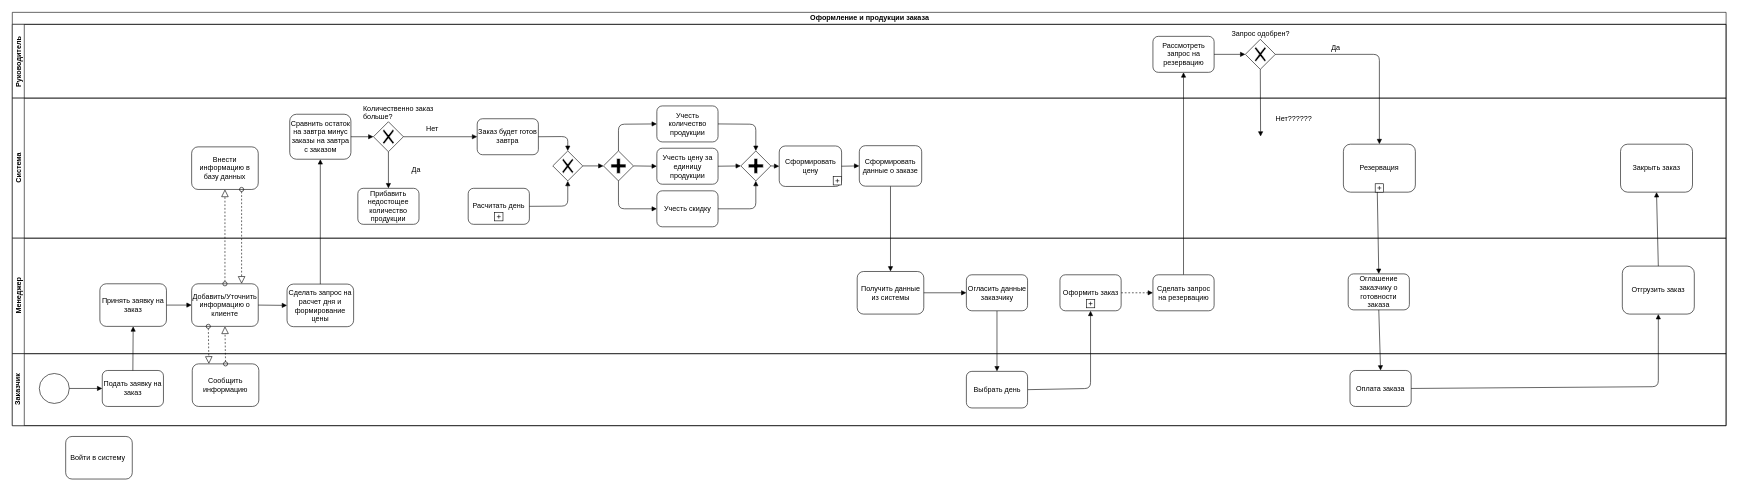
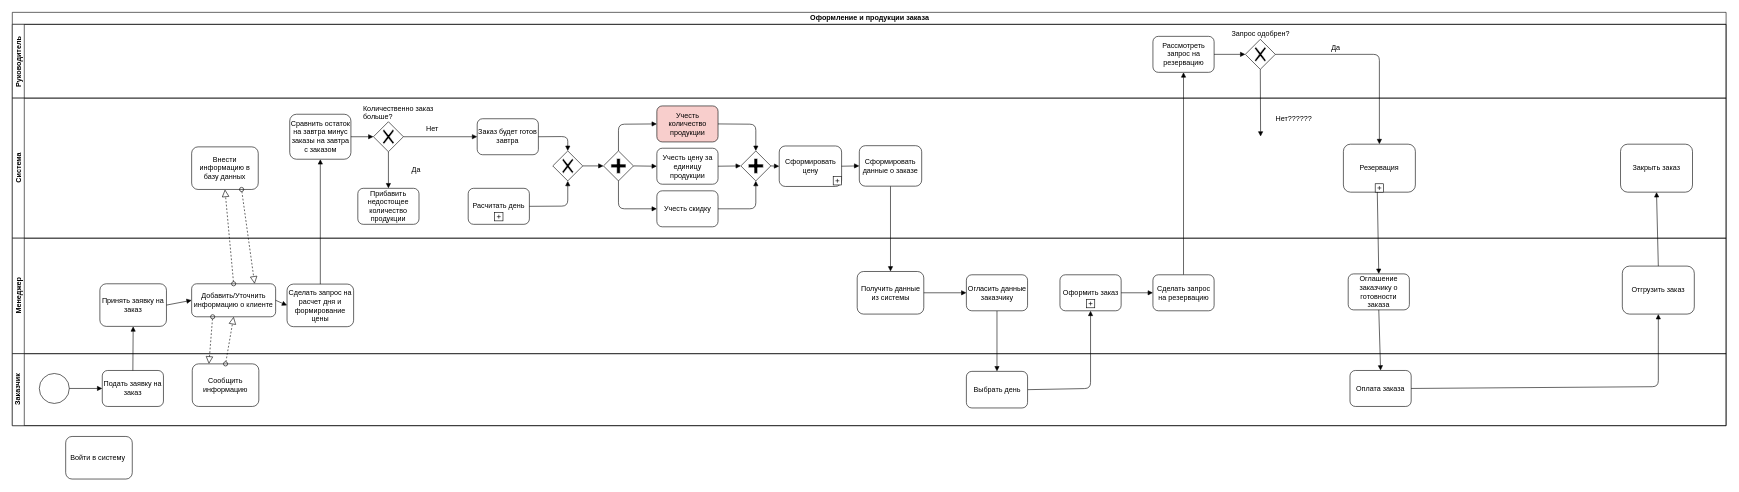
node "Учесть количество продукции": fillcolor #ffffff -> #f8cecc
edge "Оформить заказ" -> "Сделать запрос на резервацию": style dashed -> solid
node "Добавить/Уточнить информацию о клиенте": size 67x43 -> 84x33
